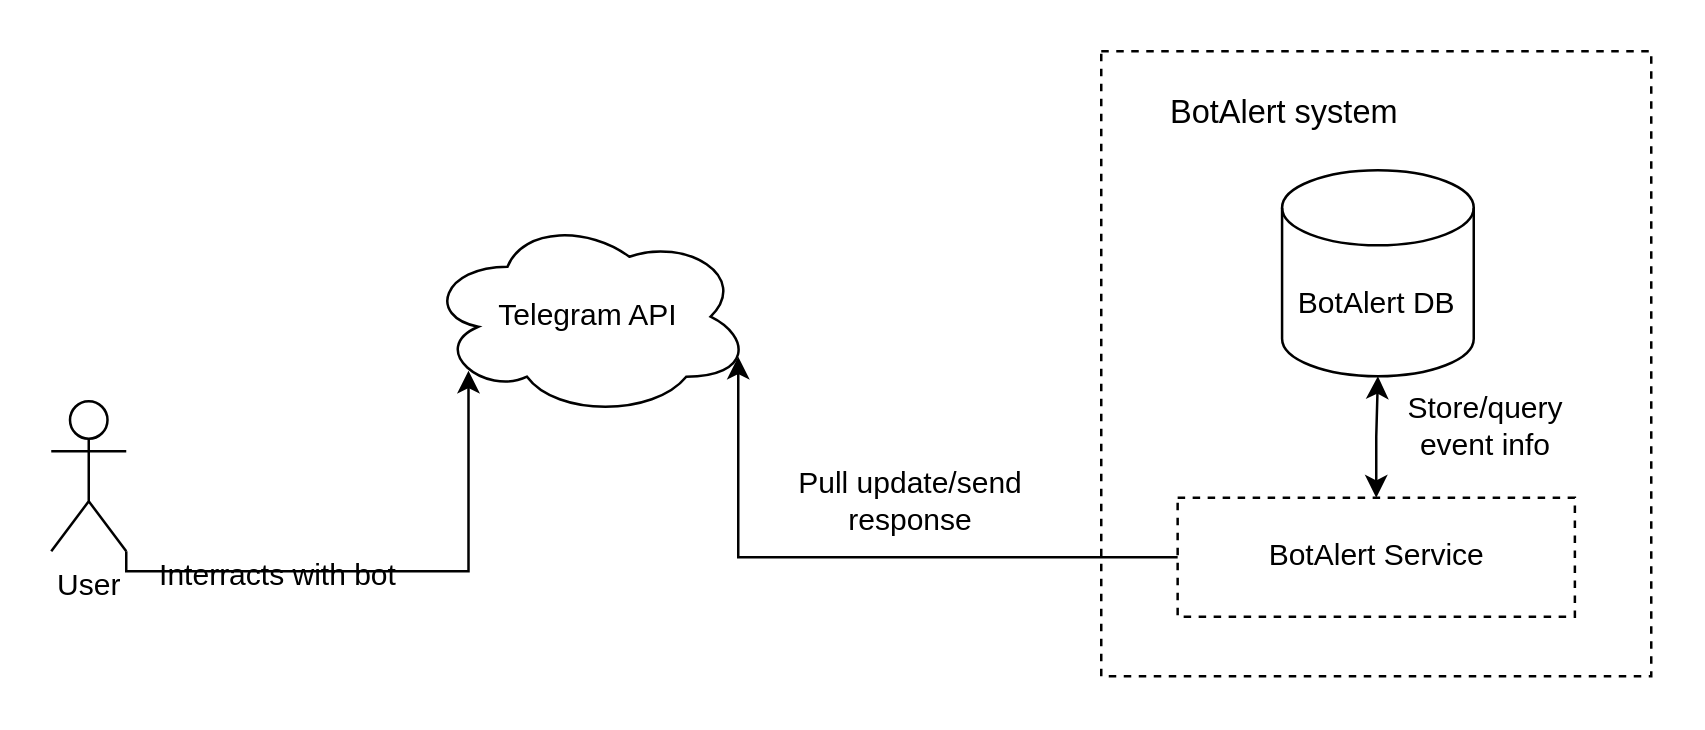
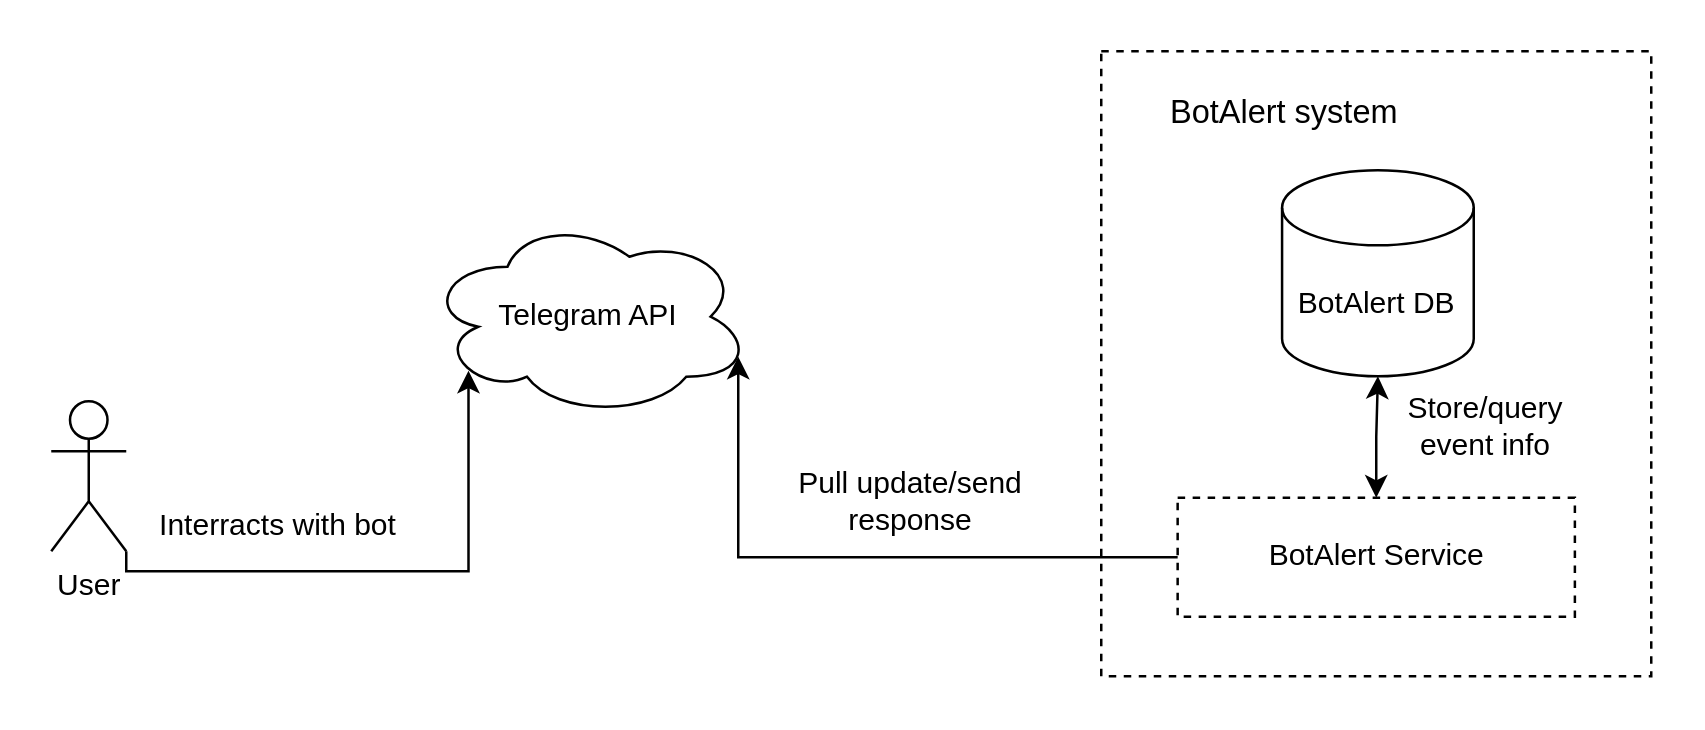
node "Interracts with bot": moved (279, 576) -> (279, 526)
